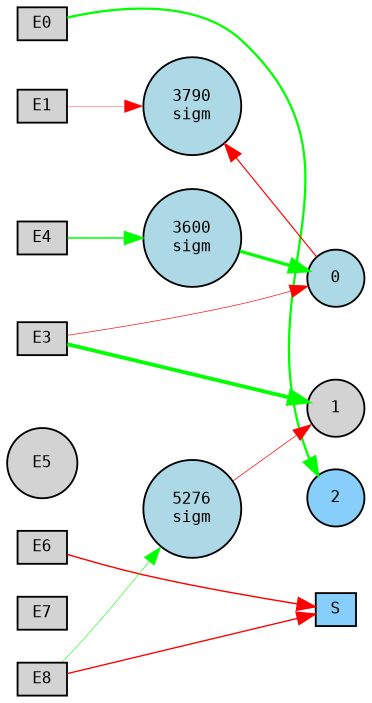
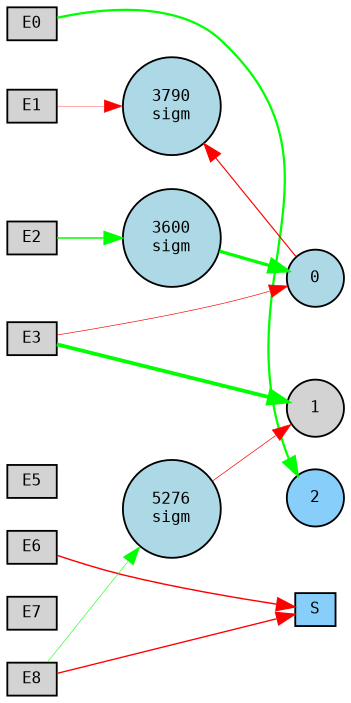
node "E4": label "E4" -> "E2"
node "E5": shape circle -> box
